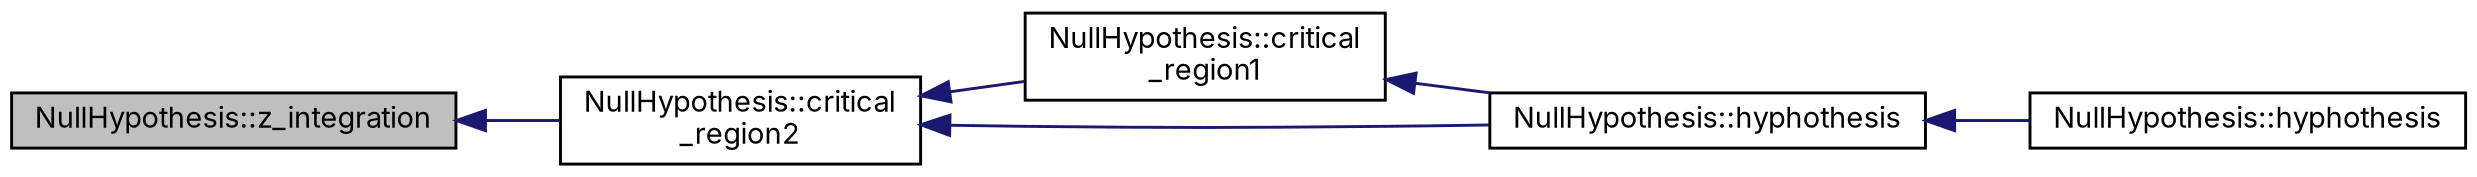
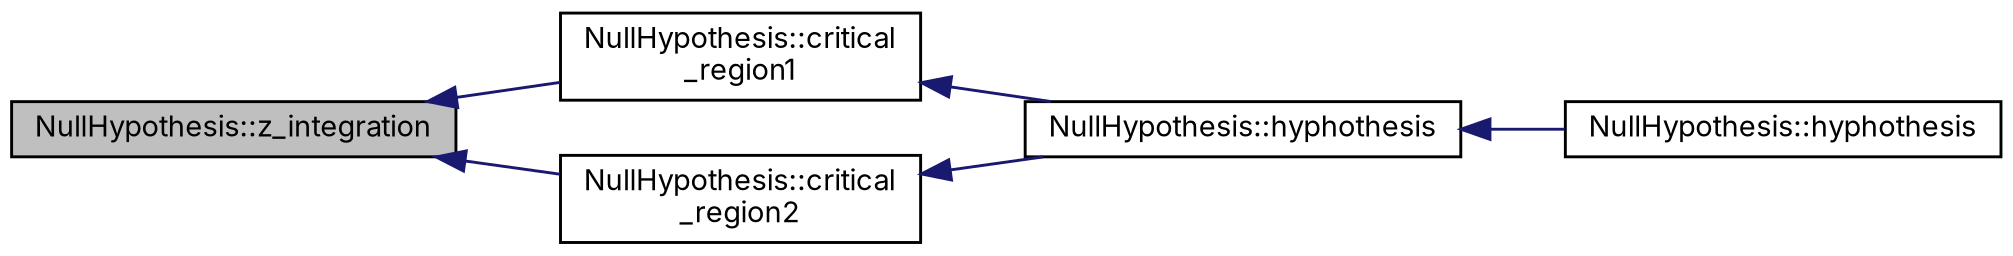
edge "NullHypothesis::critical _region1" -> "NullHypothesis::critical _region2": now "NullHypothesis::critical _region1" -> "NullHypothesis::z_integration"
